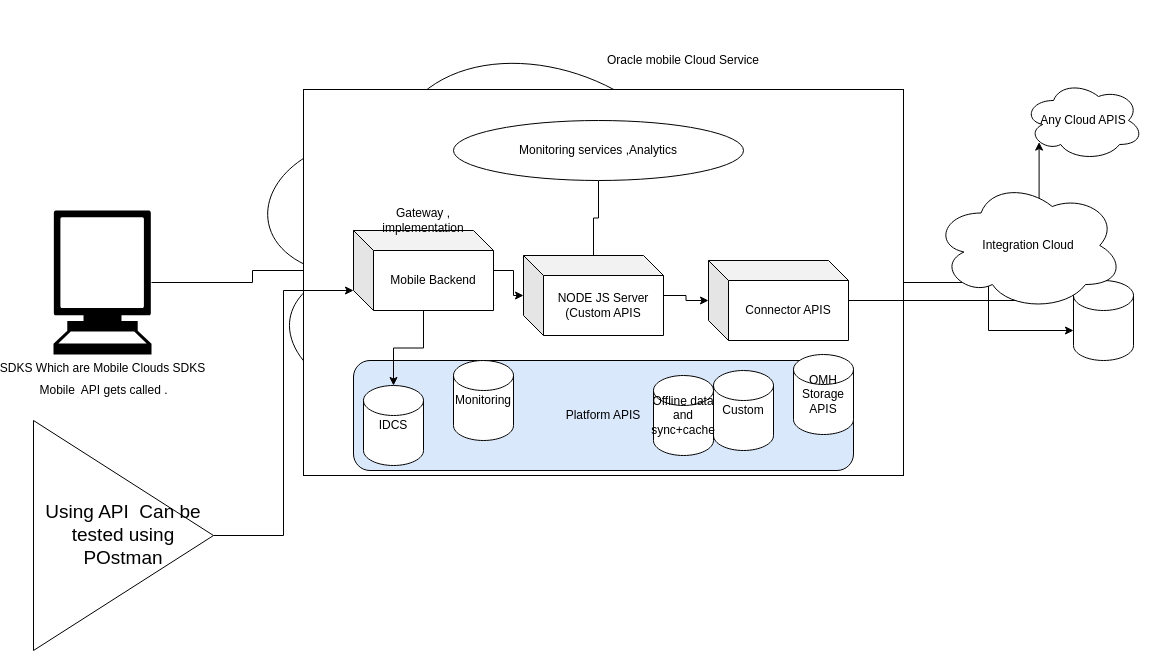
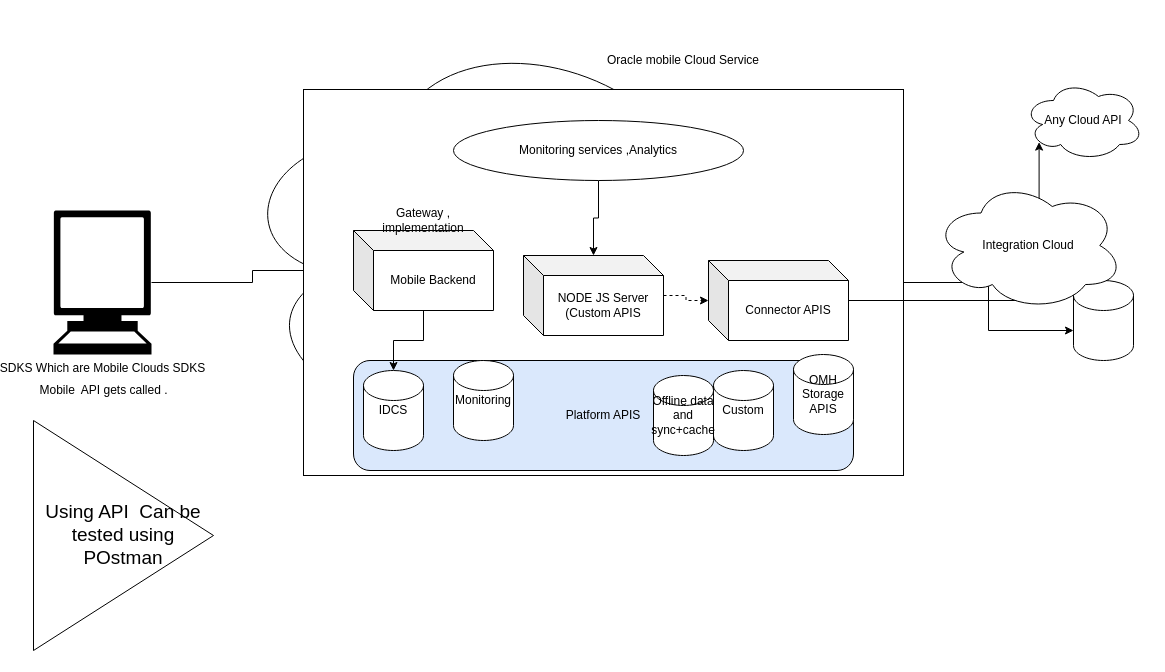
node "Any Cloud APIS": label "Any Cloud APIS" -> "Any Cloud API"
edge "Monitoring services ,Analytics" -- "NODE JS Server (Custom APIS": arrowhead none -> classic
edge "Mobile Backend" -> "NODE JS Server (Custom APIS": removed
edge "NODE JS Server (Custom APIS" -> "Connector APIS": style solid -> dashed
edge "Using API Can be tested using POstman" -> "Mobile Backend": removed
node "IDCS": moved (394, 426) -> (394, 411)
